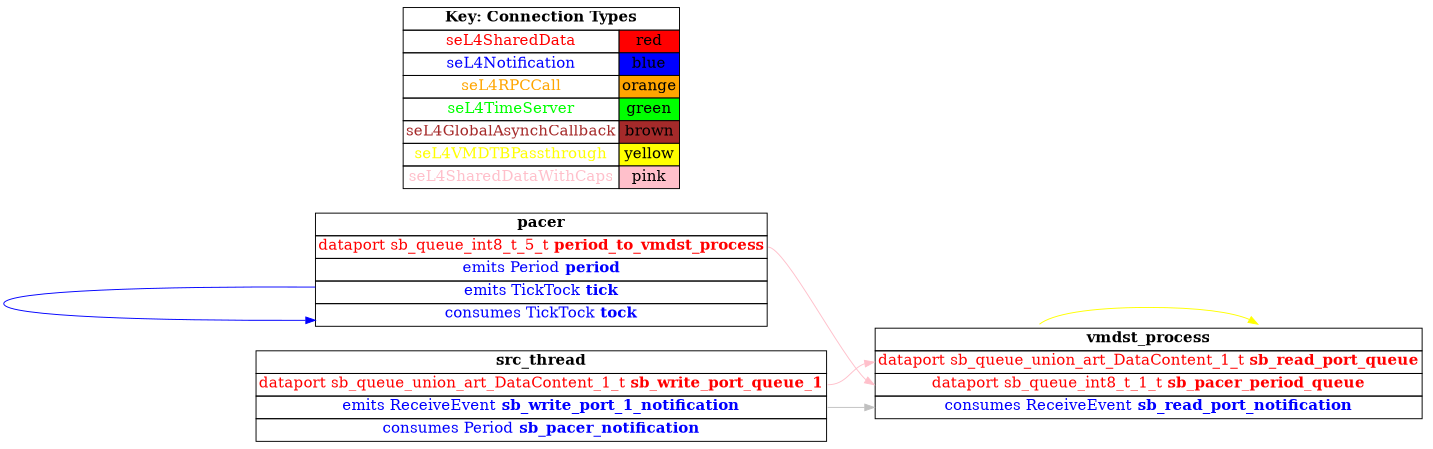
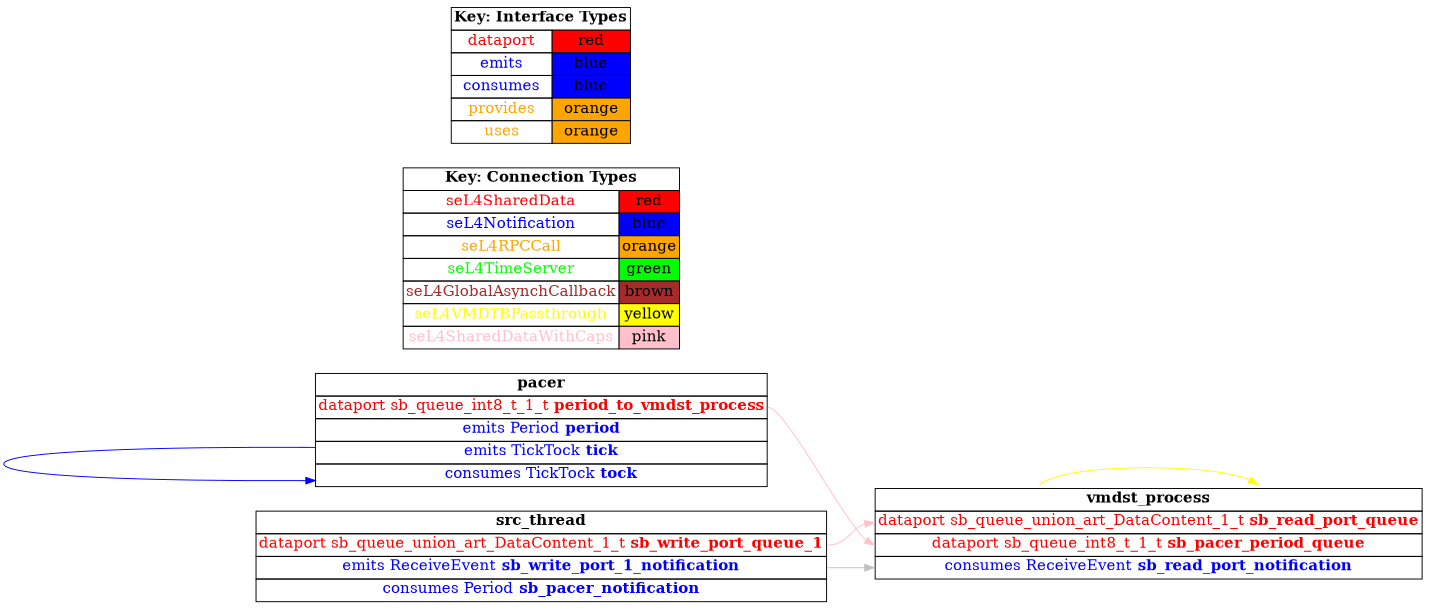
node "Key: Interface Types": added
node "pacer": text "dataport sb_queue_int8_t_5_t" -> "dataport sb_queue_int8_t_1_t"
